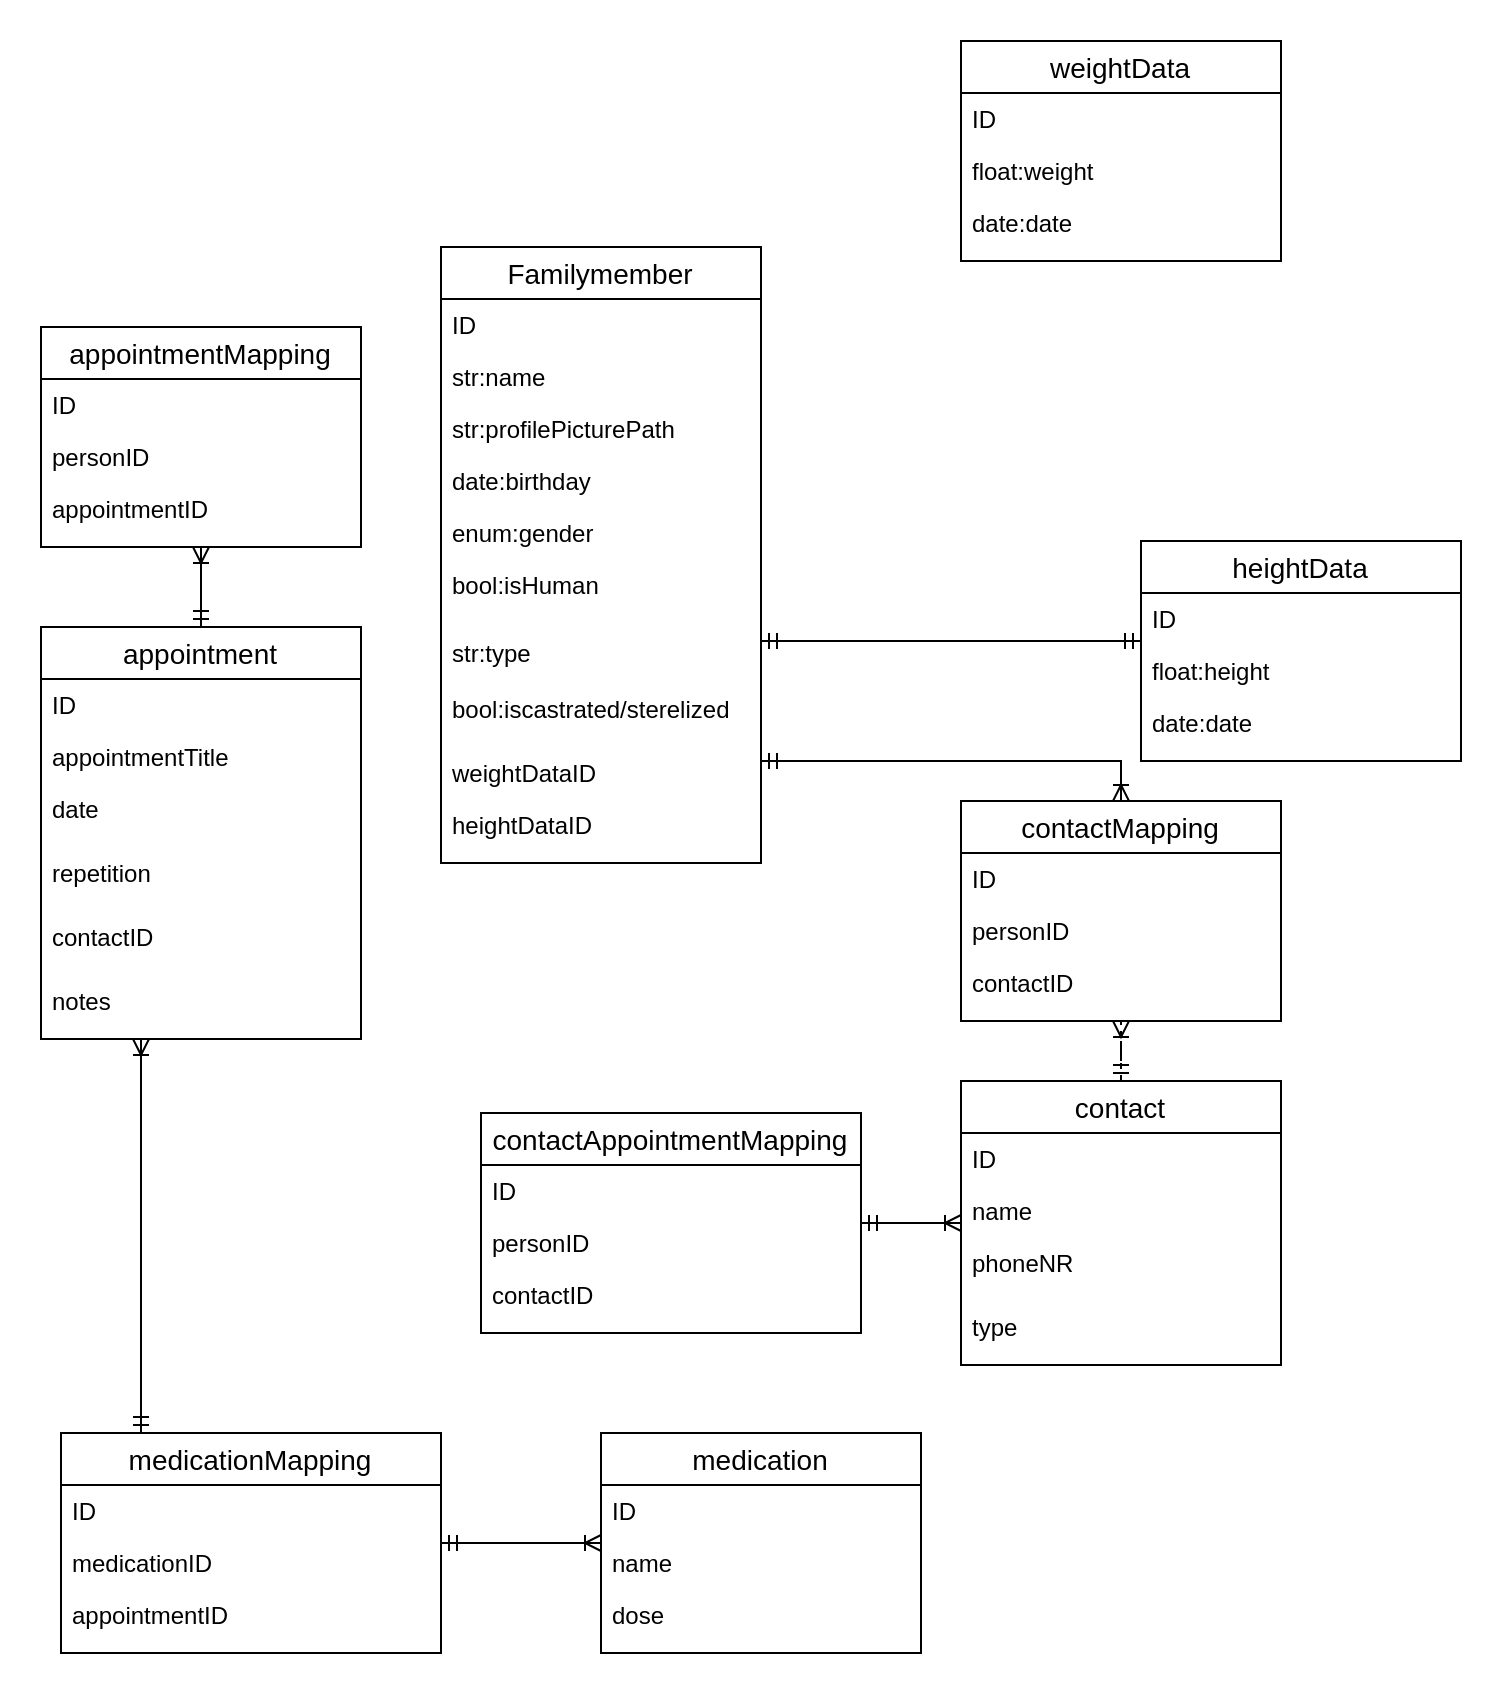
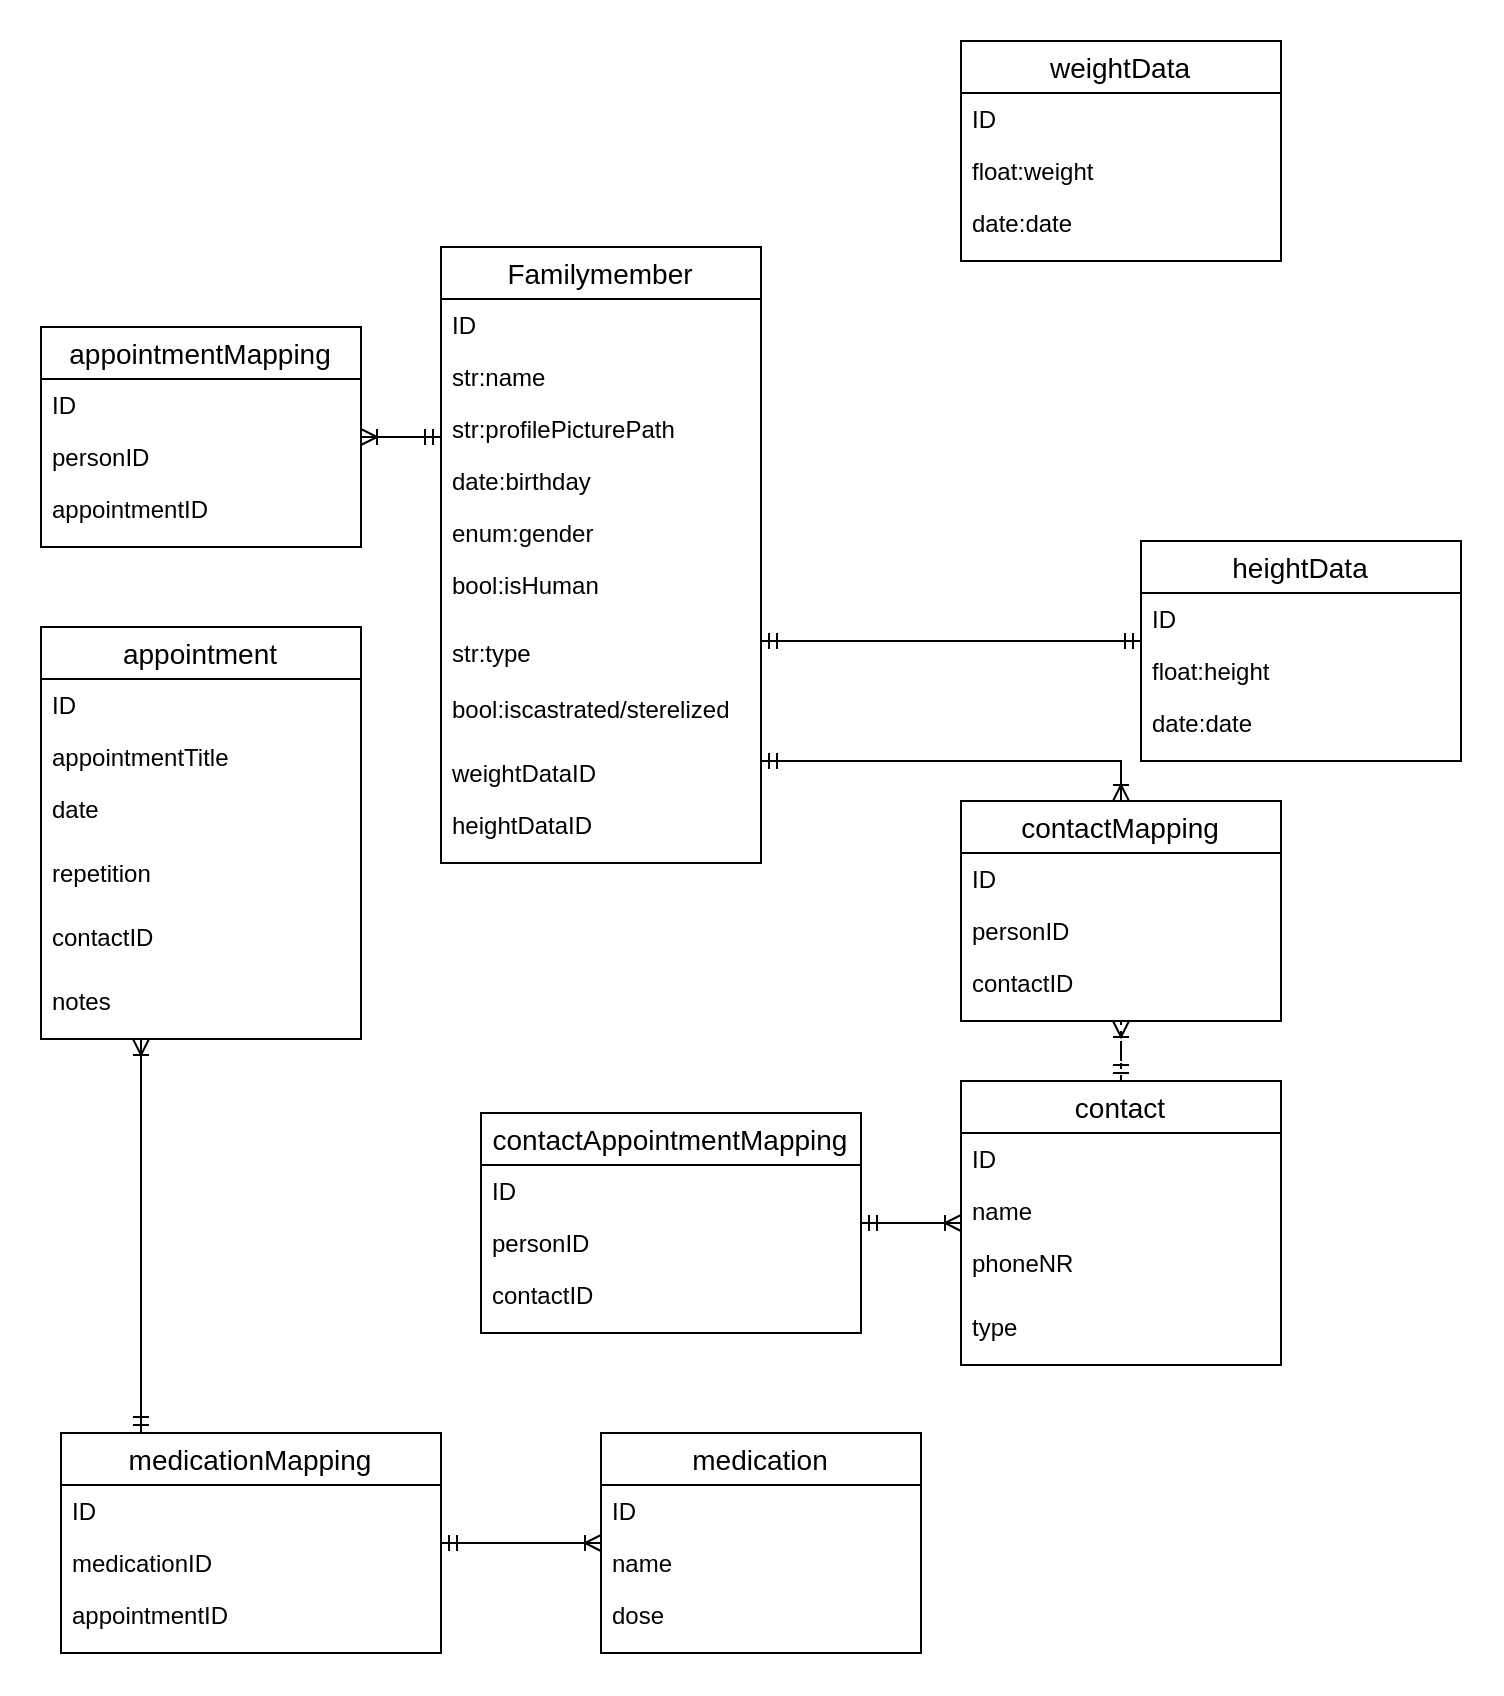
edge "appointmentMapping" -- "Familymember": added
edge "appointmentMapping" -- "appointment": removed
